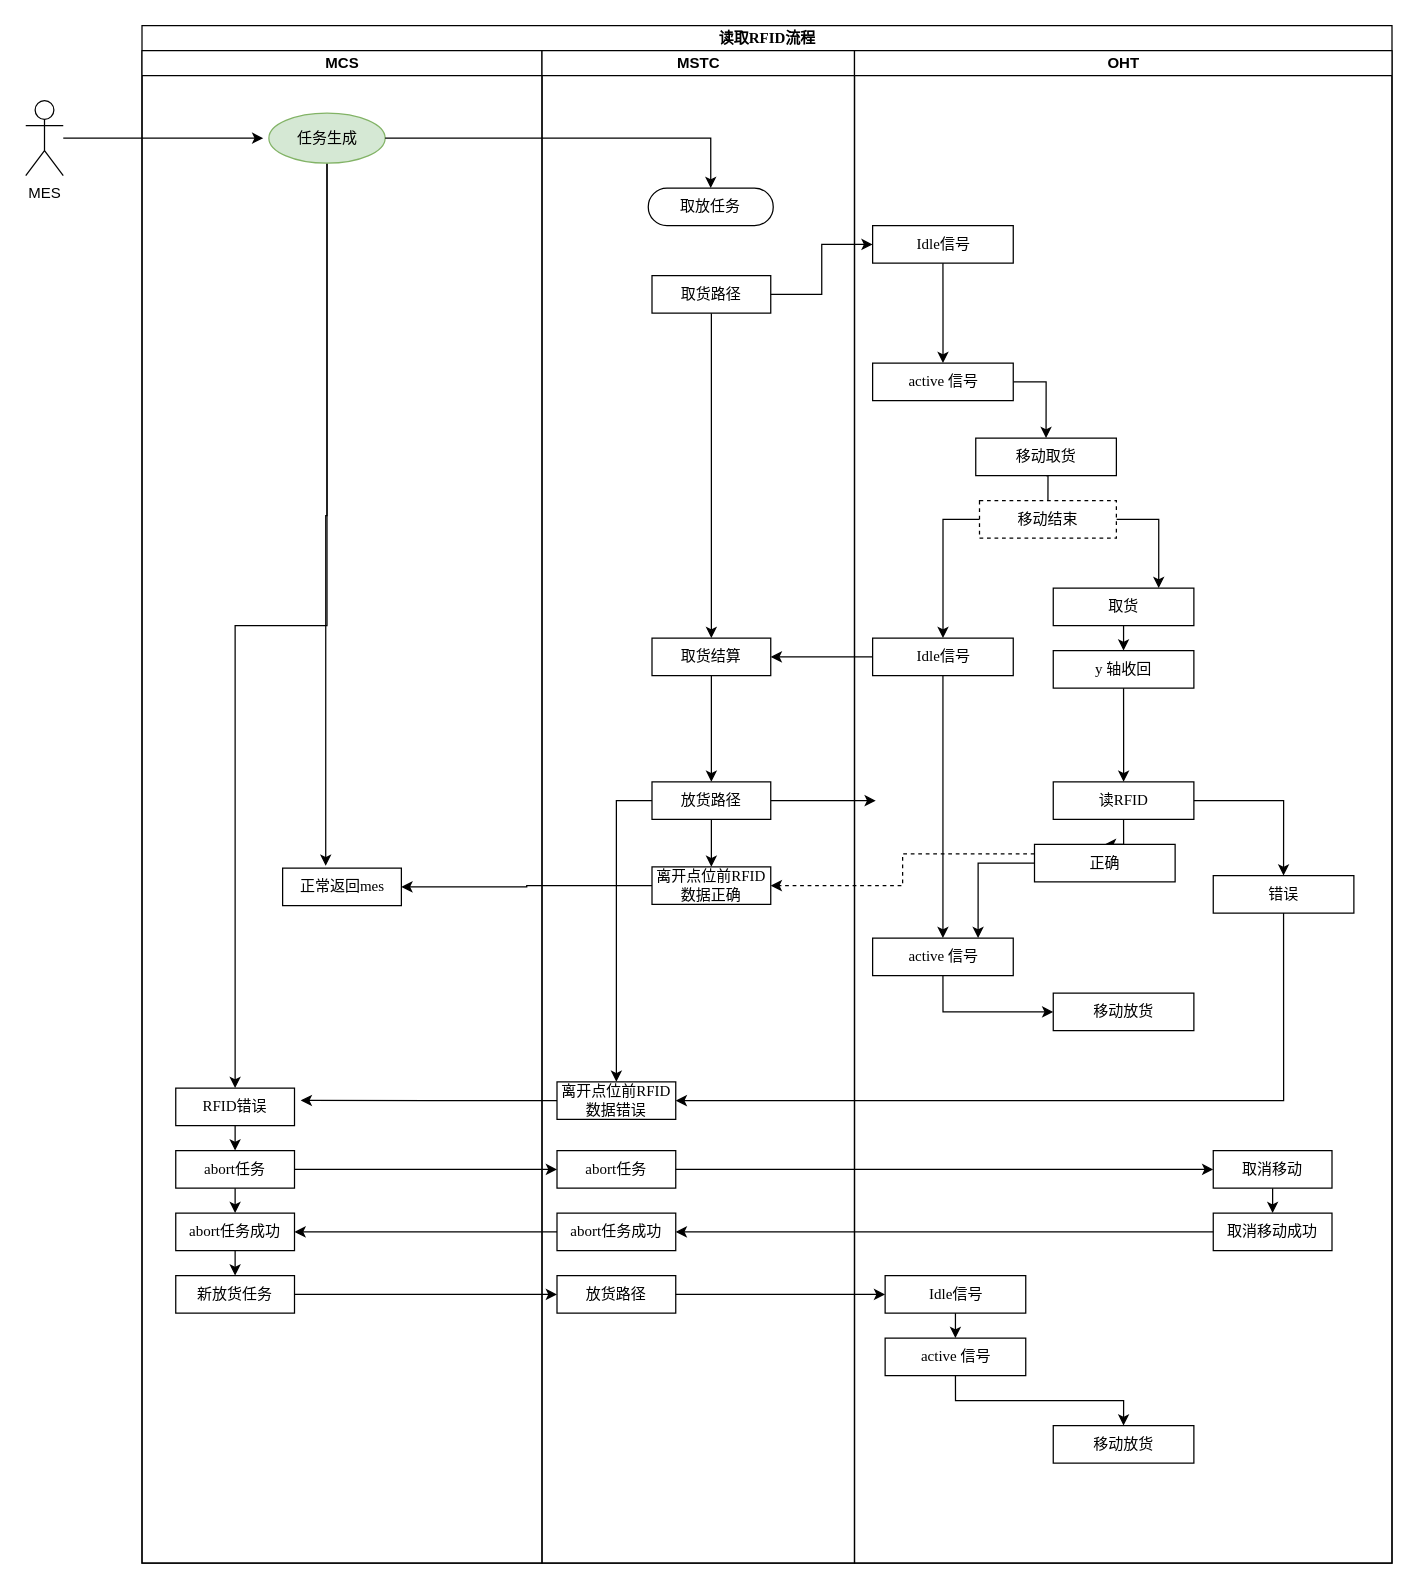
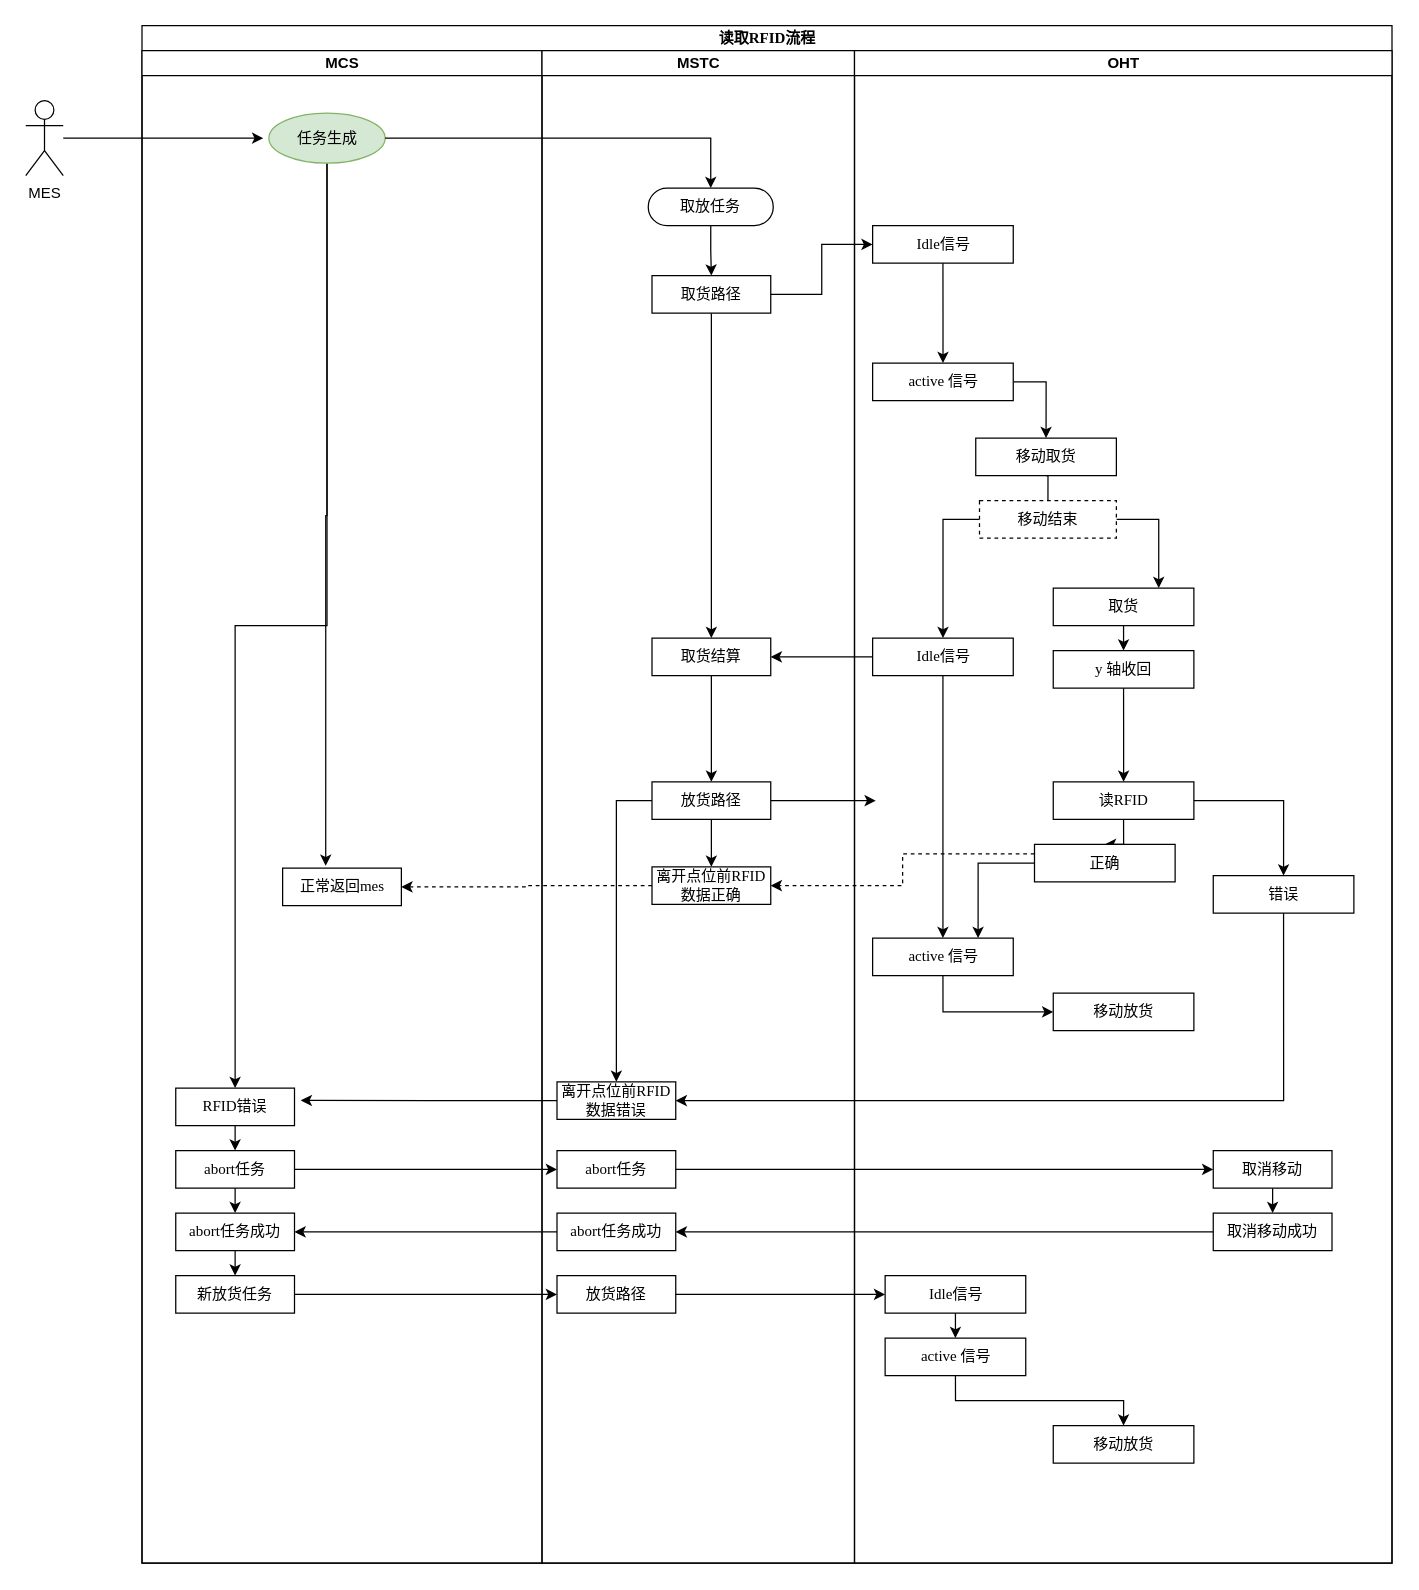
edge "取放任务" -> "取货路径": added
edge "离开点位前RFID 数据正确" -> "正常返回mes": style solid -> dashed
